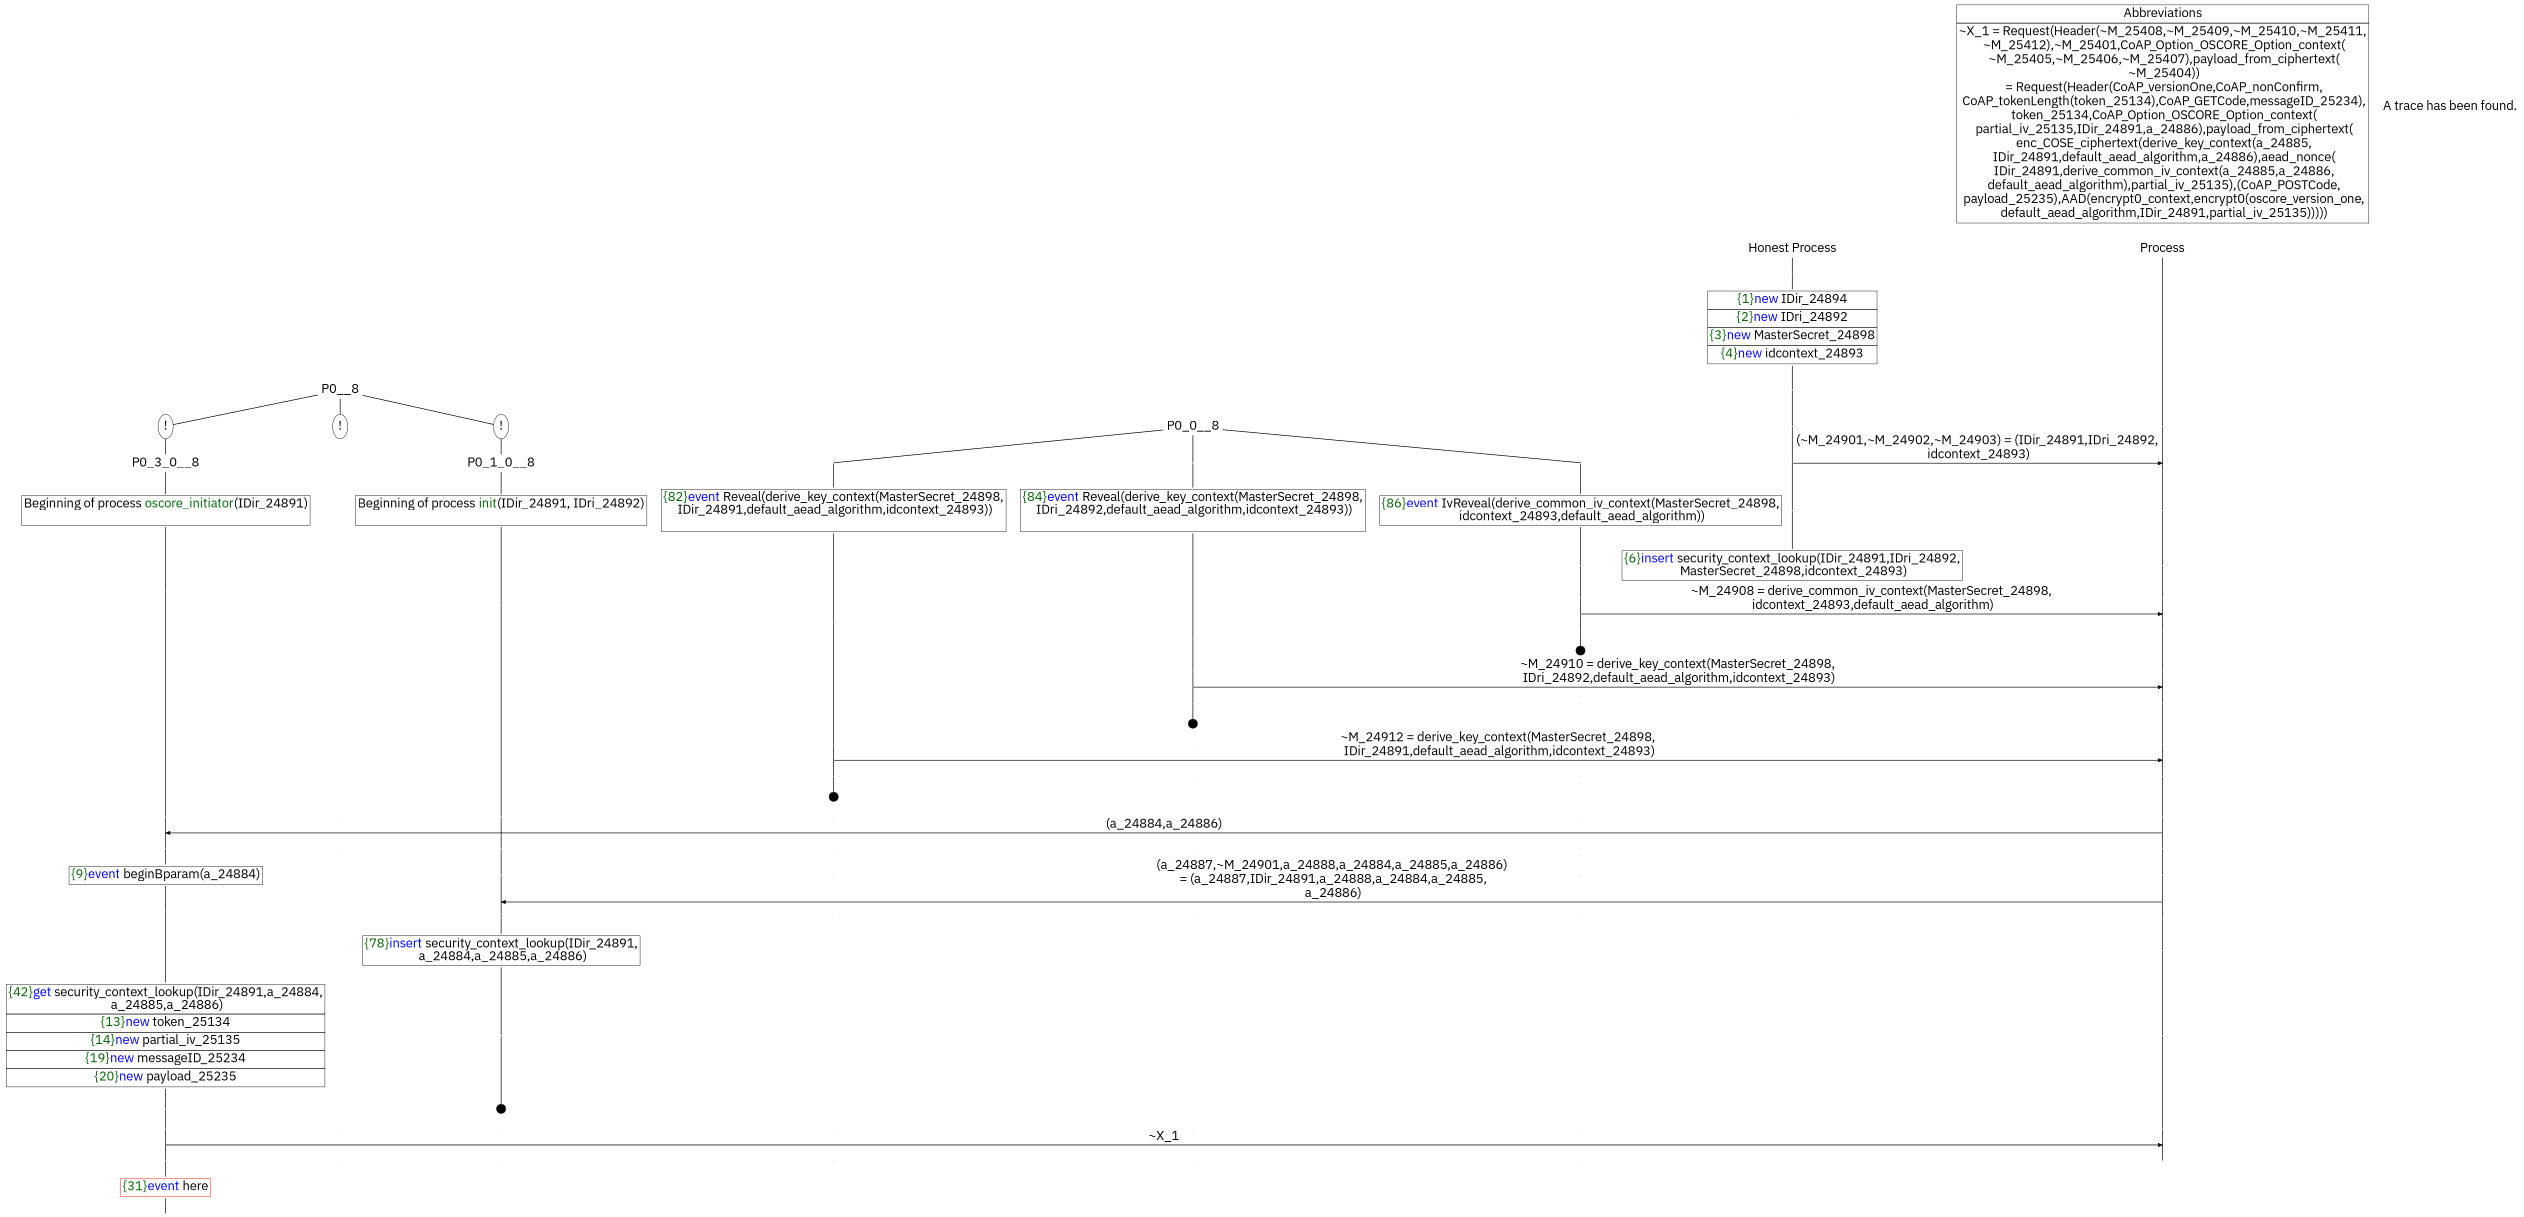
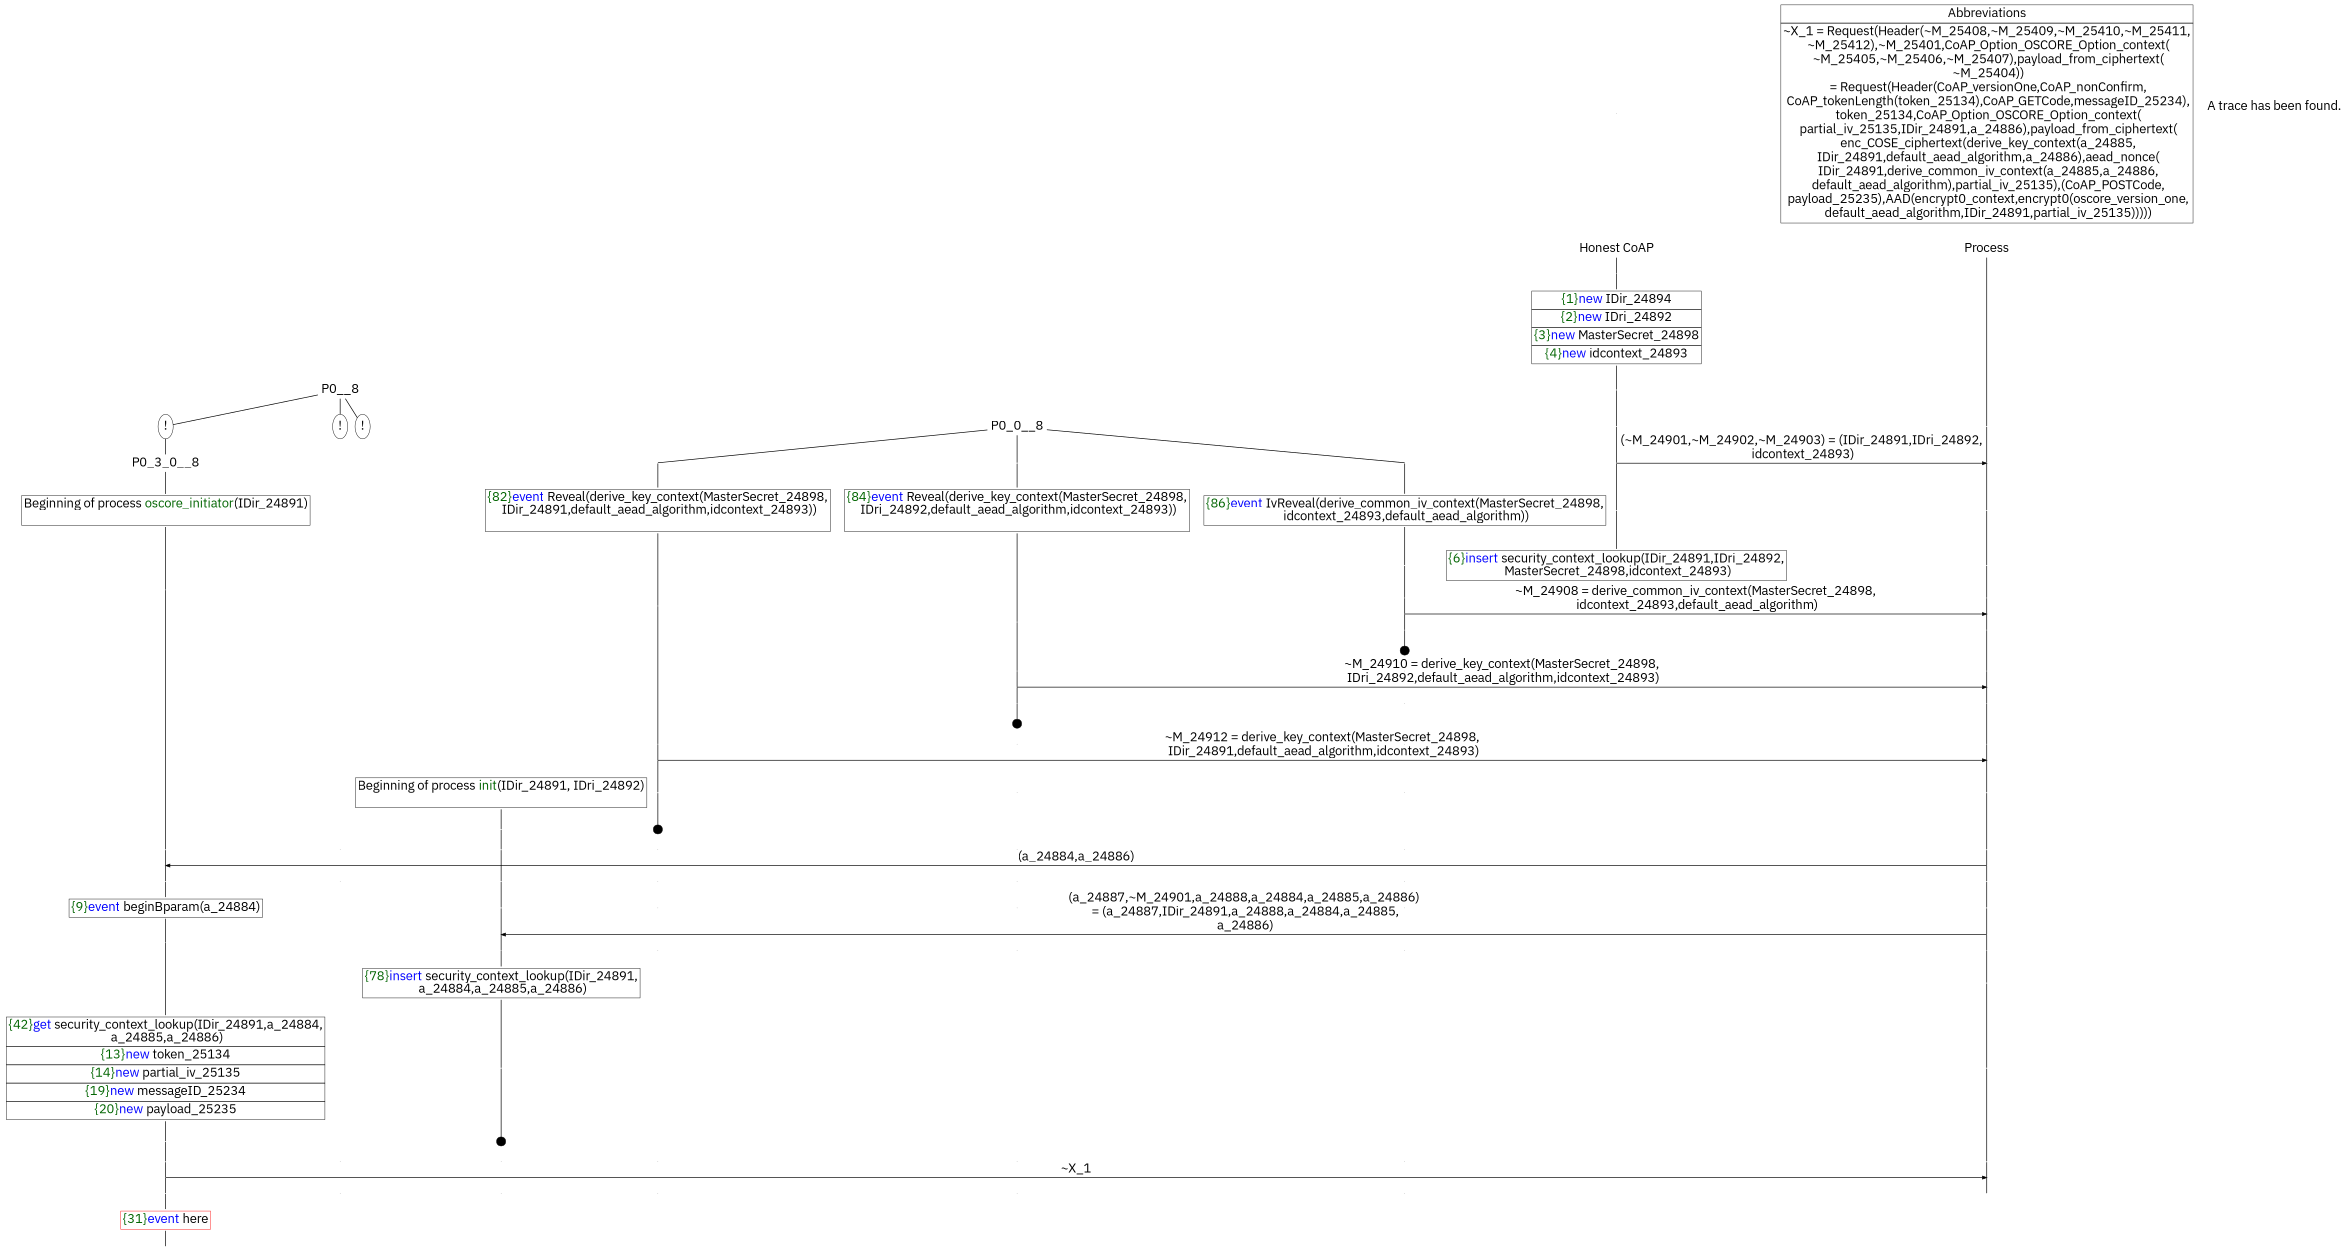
node "Honest Process": label "Honest Process" -> "Honest CoAP"
node "P0_1_0__8": removed
